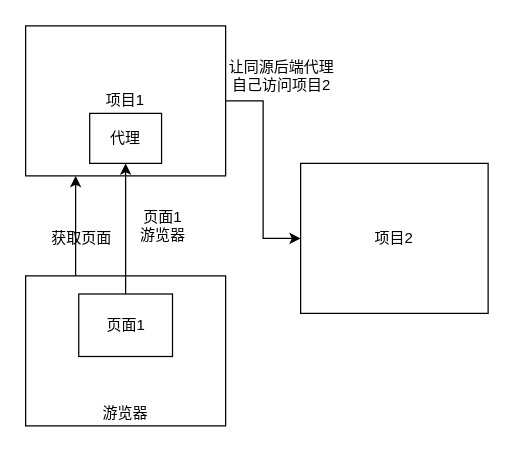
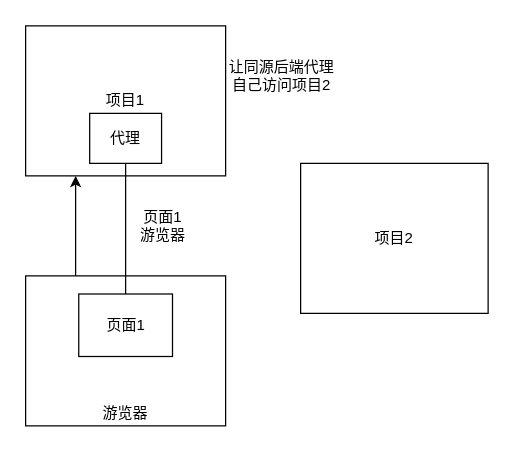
edge "项目1" -> "项目2": removed
edge "页面1" -> "代理": arrowhead classic -> none
node "获取页面": removed
